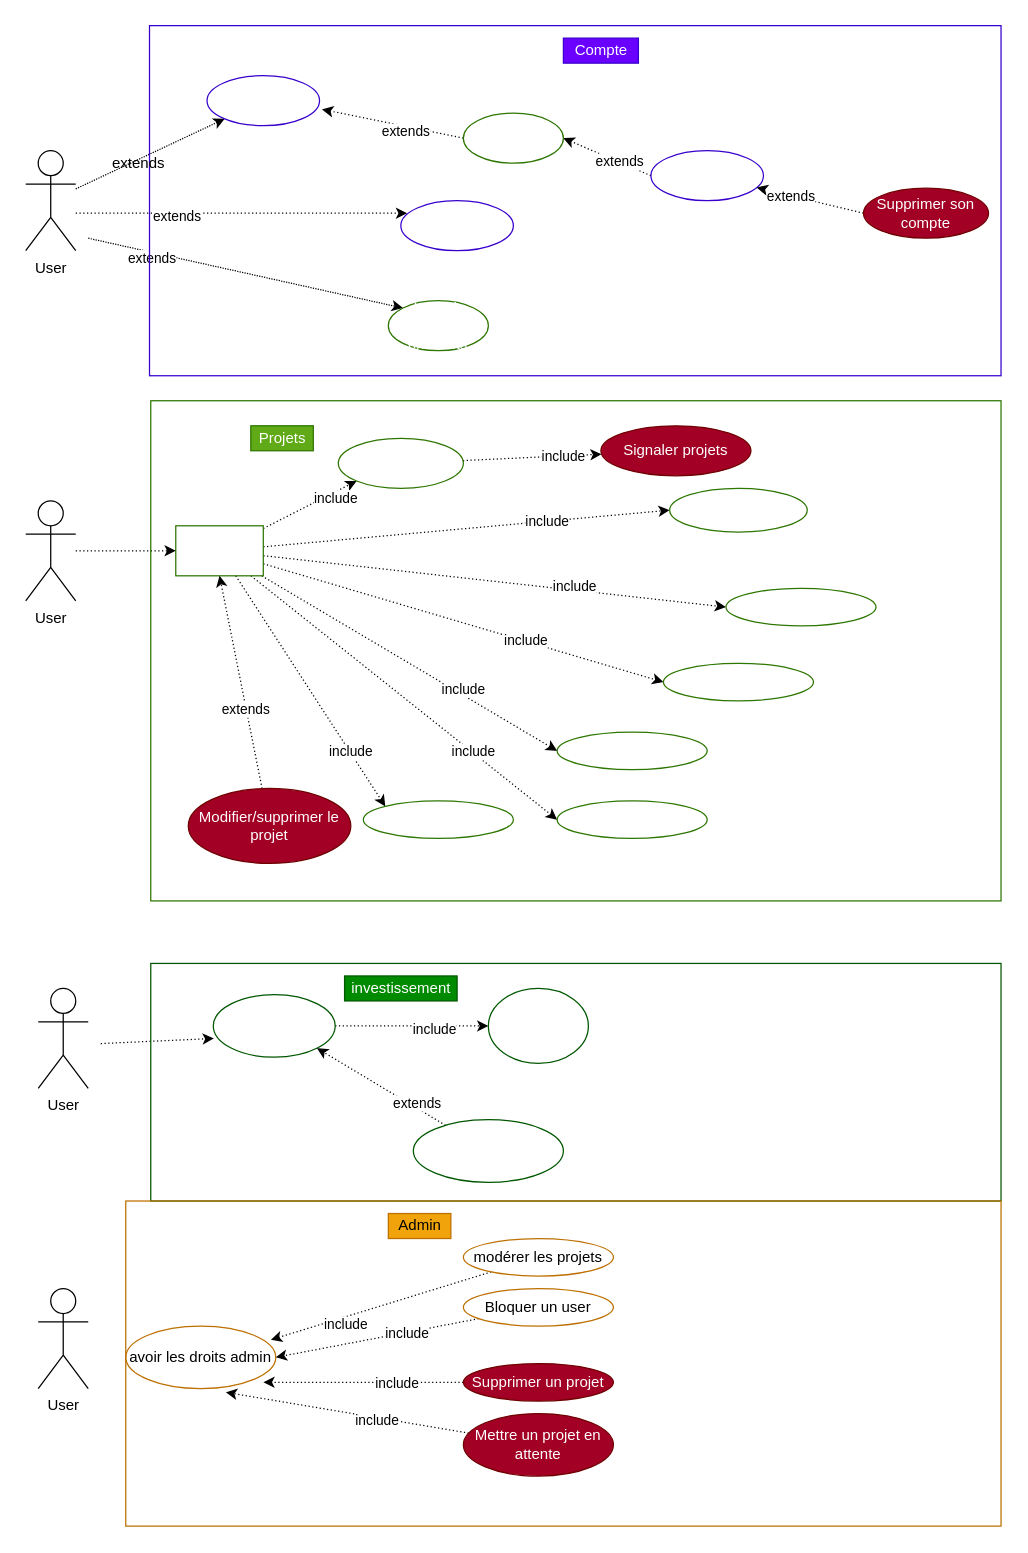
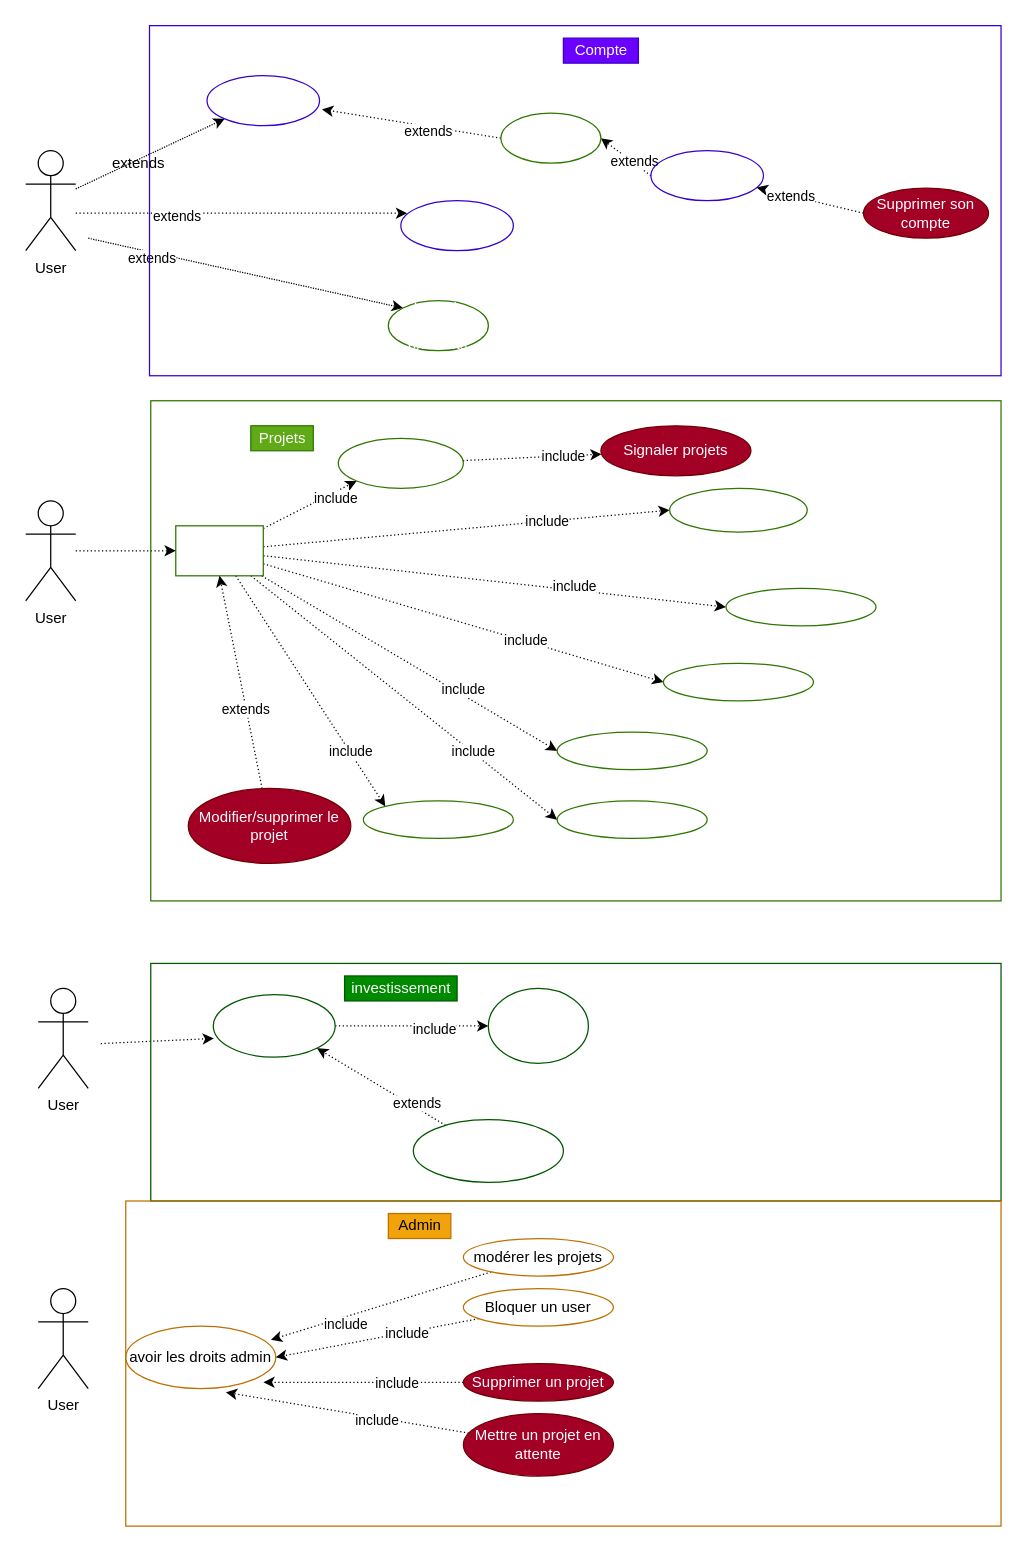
node "Voir ses projets": moved (513, 138) -> (551, 138)
